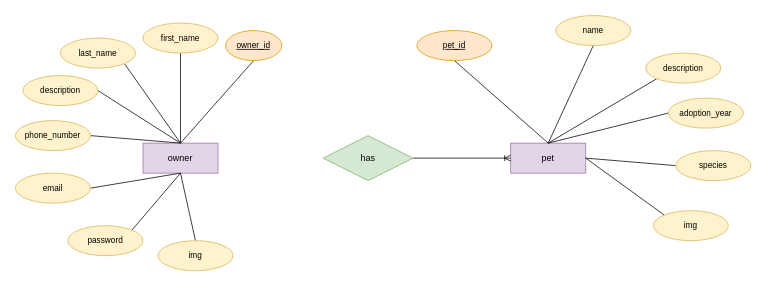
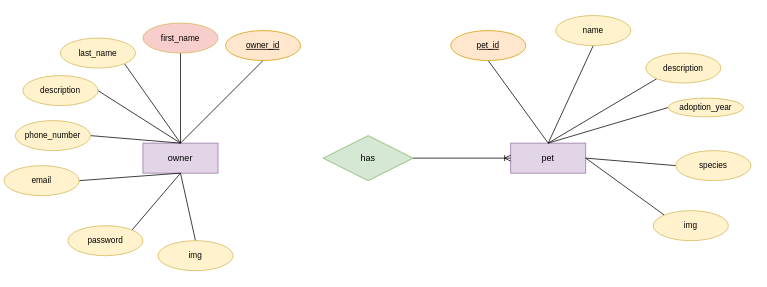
node "first_name": fillcolor #fff2cc -> #f8cecc
node "owner_id": size 56x30 -> 75x30
node "pet_id": moved (454, 45) -> (488, 45)
node "adoption_year": size 75x30 -> 75x19
node "email": moved (53, 188) -> (42, 180)
